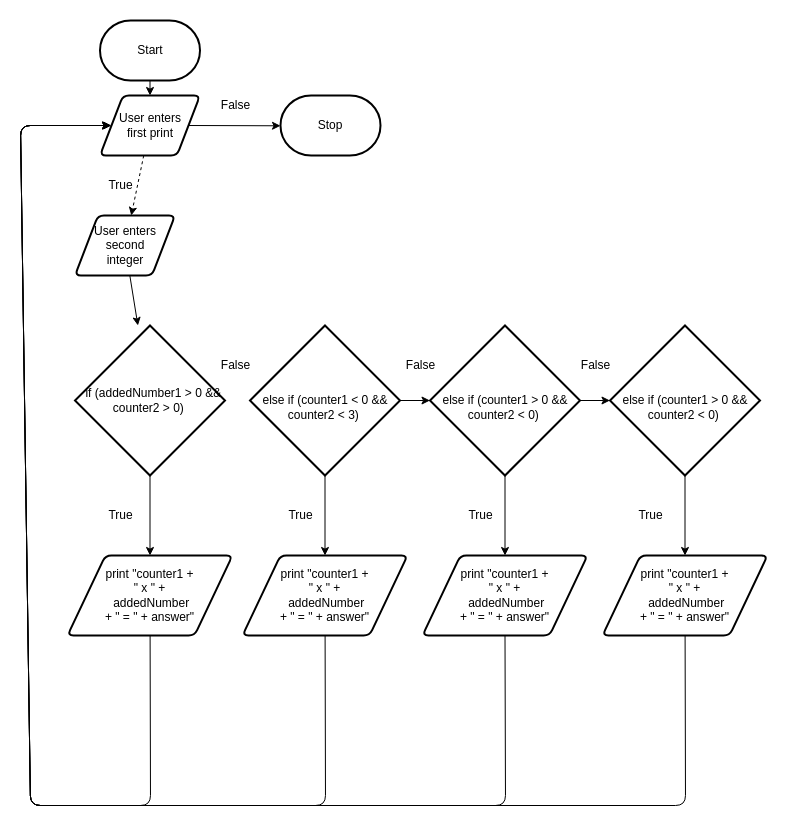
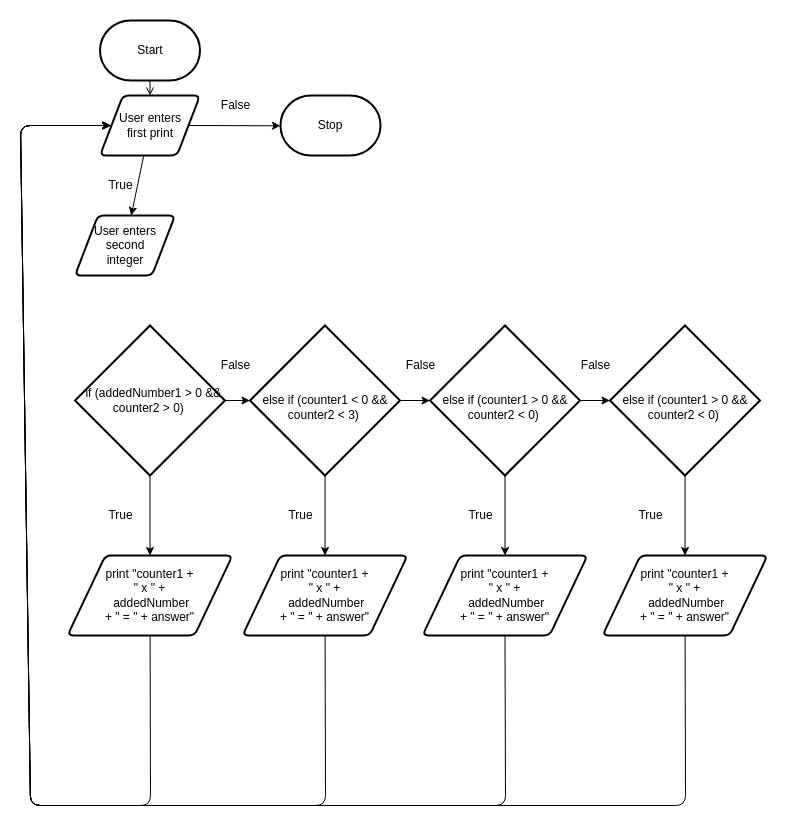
edge "Start" -> "User enters first print": arrowhead classic -> open
edge "User enters first print" -> "User enters second integer": style dashed -> solid
edge "User enters second integer" -> "if (addedNumber1 > 0 && counter2 > 0)": removed
edge "if (addedNumber1 > 0 && counter2 > 0)" -> "else if (counter1 < 0 && counter2 < 3)": added
